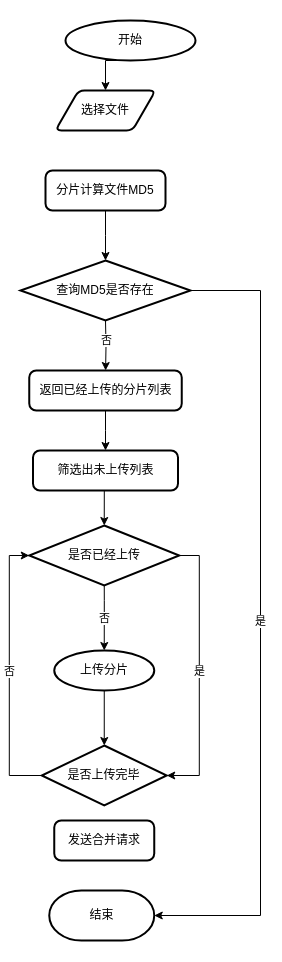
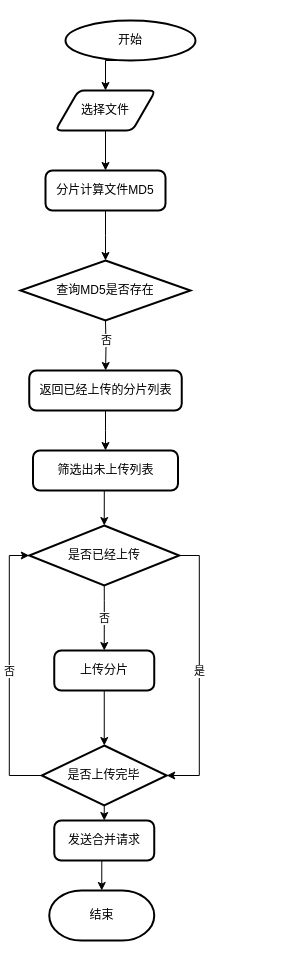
edge "选择文件" -> "分片计算文件MD5": added
edge "查询MD5是否存在" -> "结束": removed, label "是"
node "上传分片": shape ellipse -> rounded rectangle
edge "是否上传完毕" -> "发送合并请求": added
edge "发送合并请求" -> "结束": added
